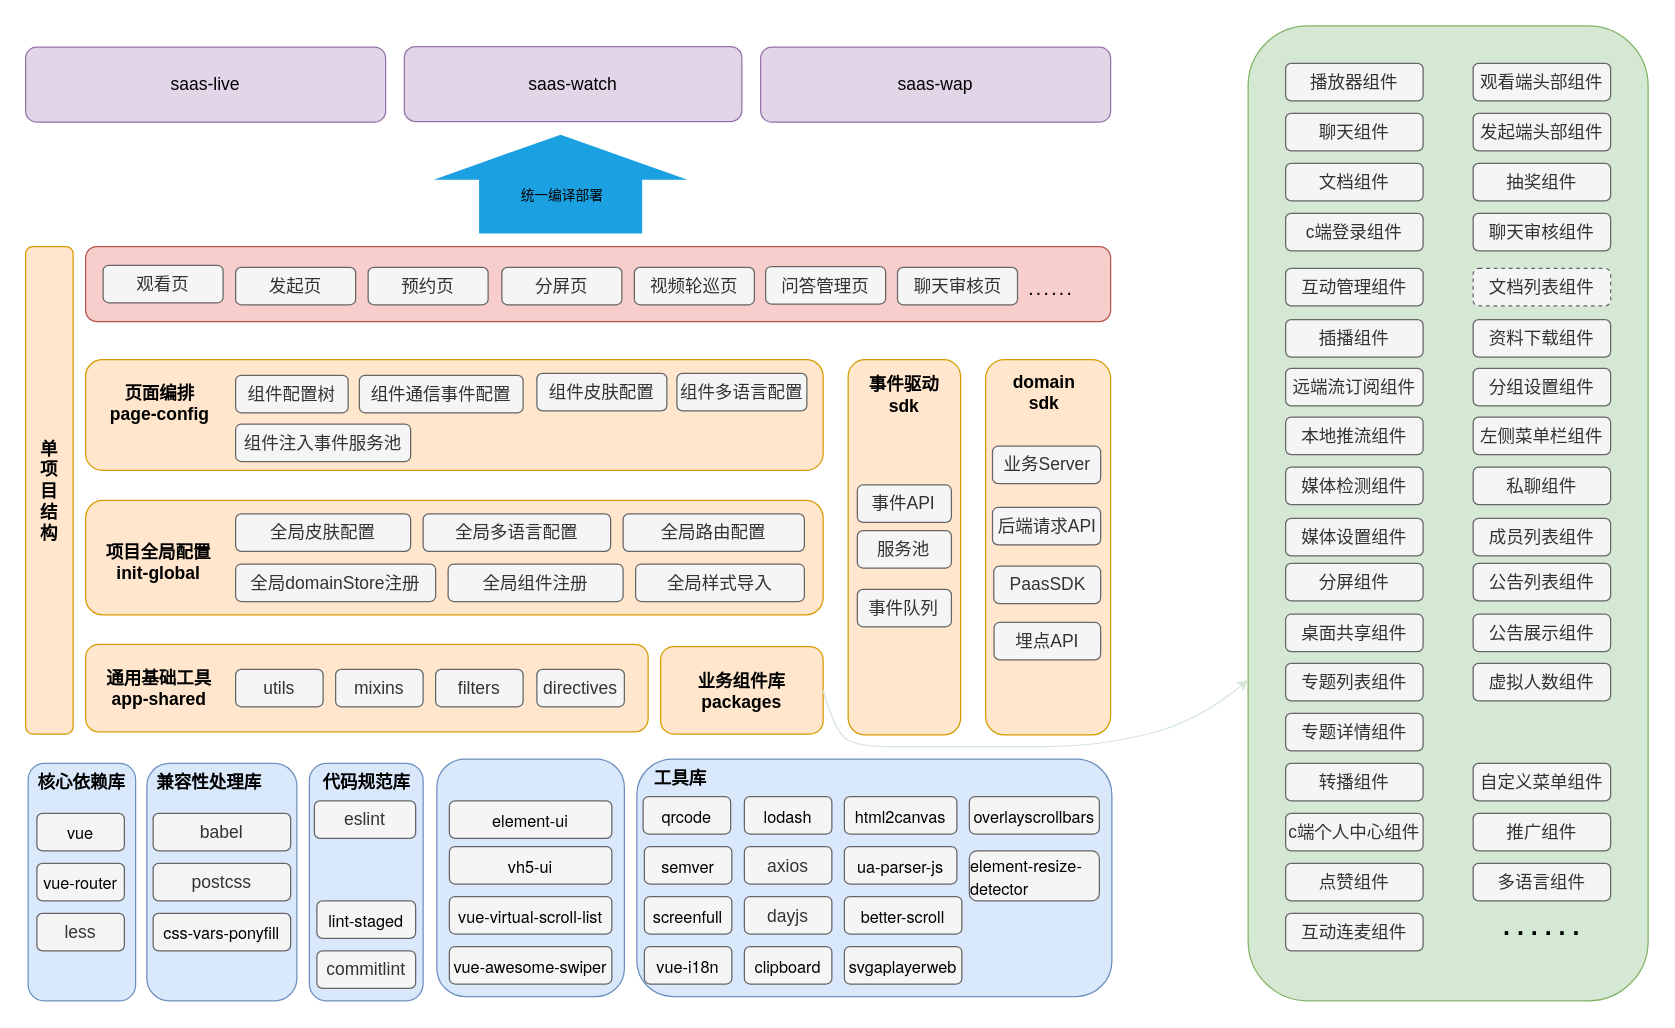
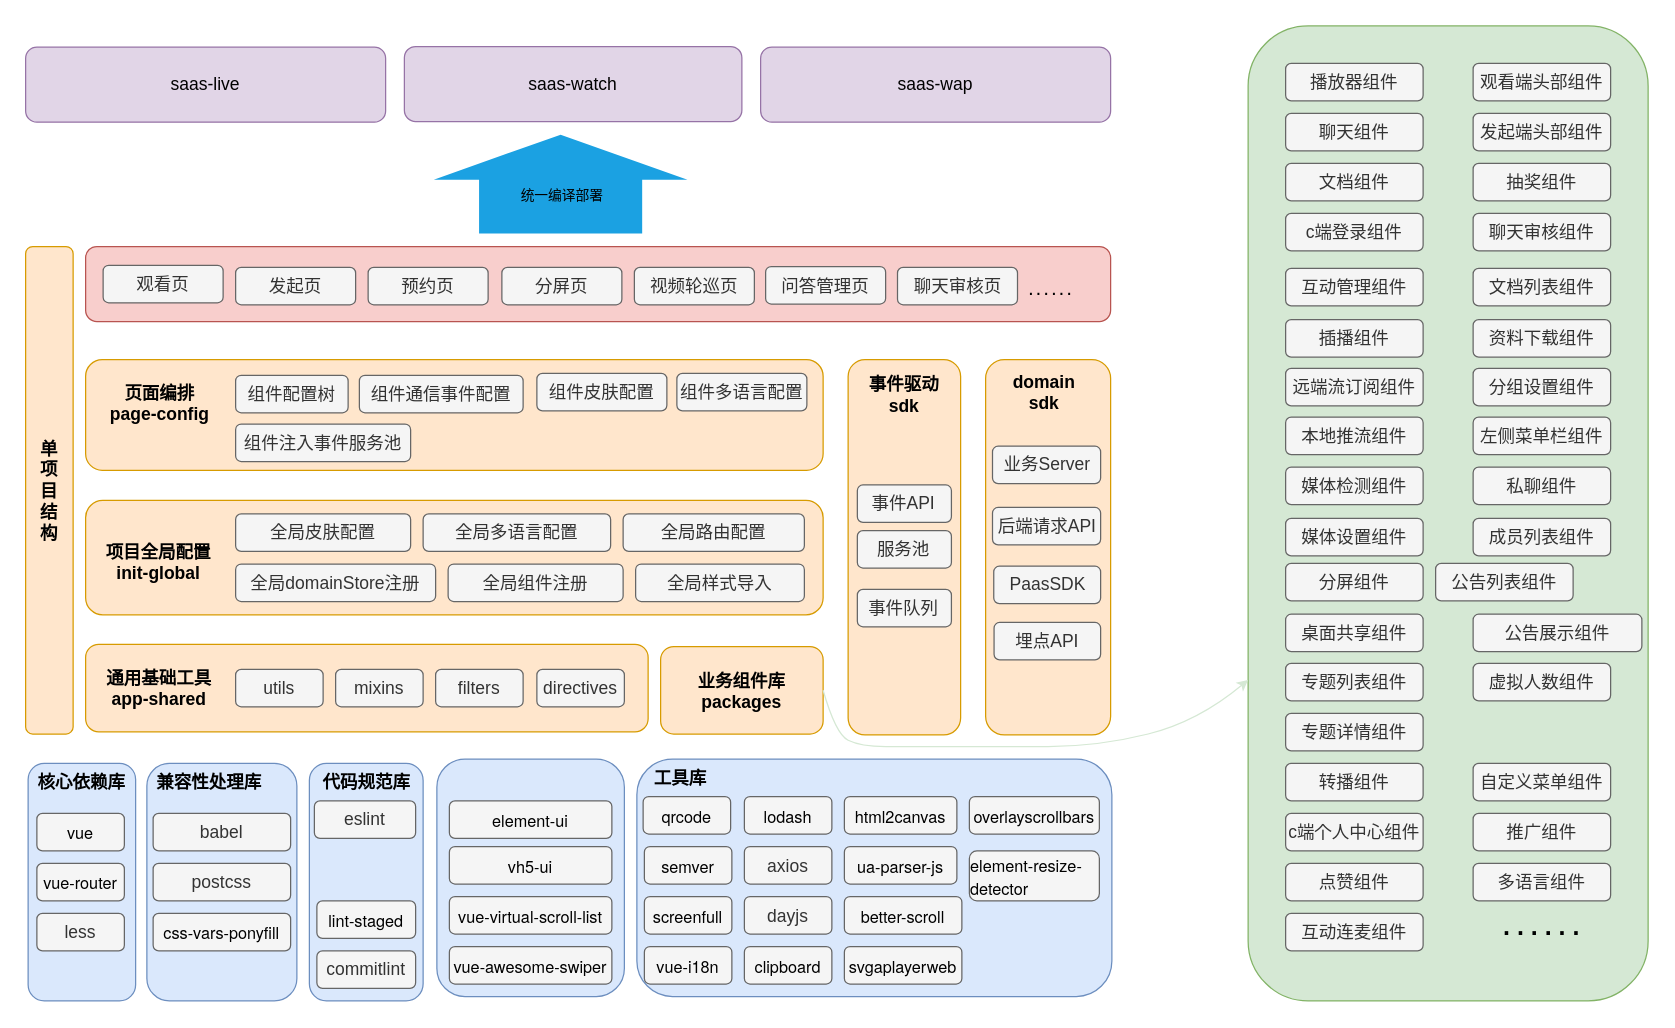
node "文档列表组件": style dashed -> solid
node "公告列表组件": moved (1542, 582) -> (1504, 582)
node "公告展示组件": size 138x38 -> 169x38
